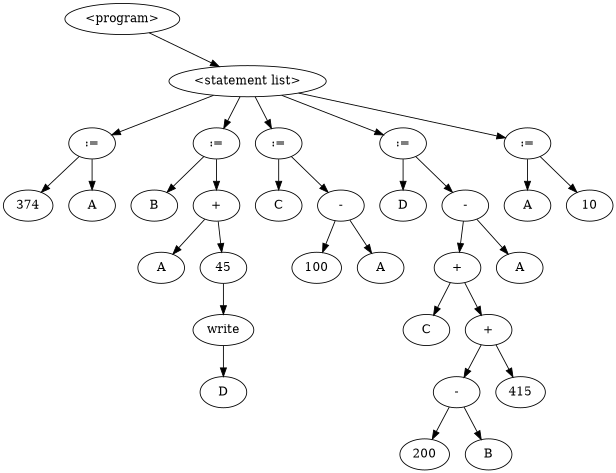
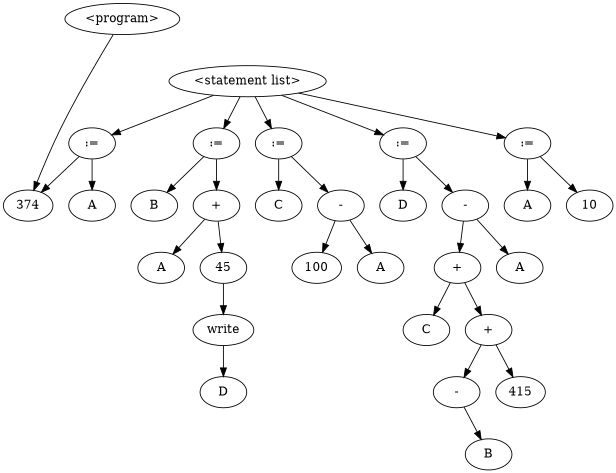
edge "<program>" -> "<statement list>": now "<program>" -> "374"
node "200": removed
